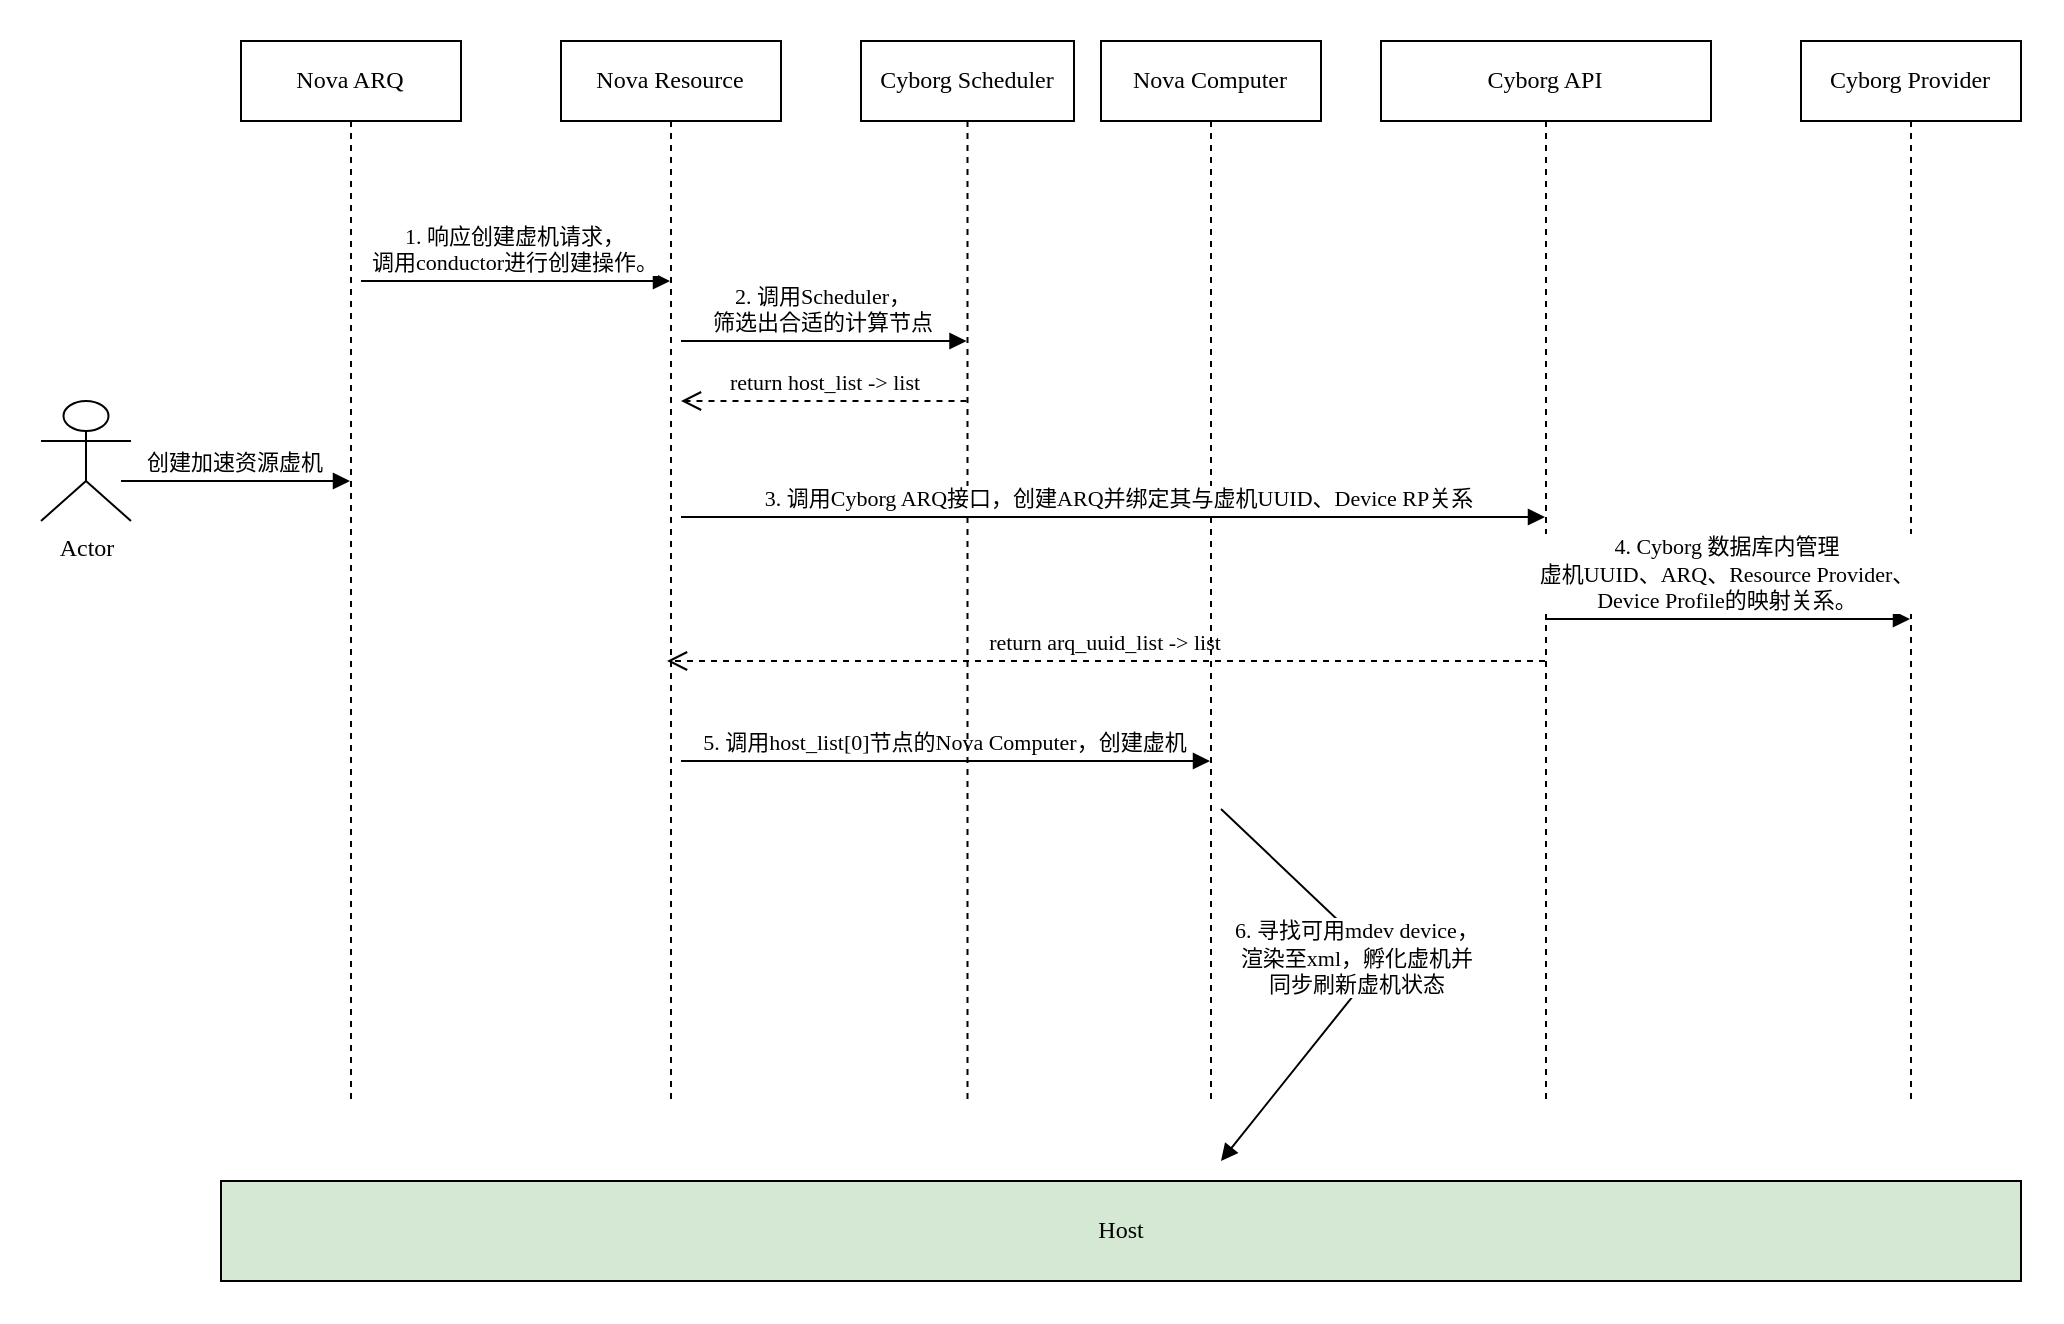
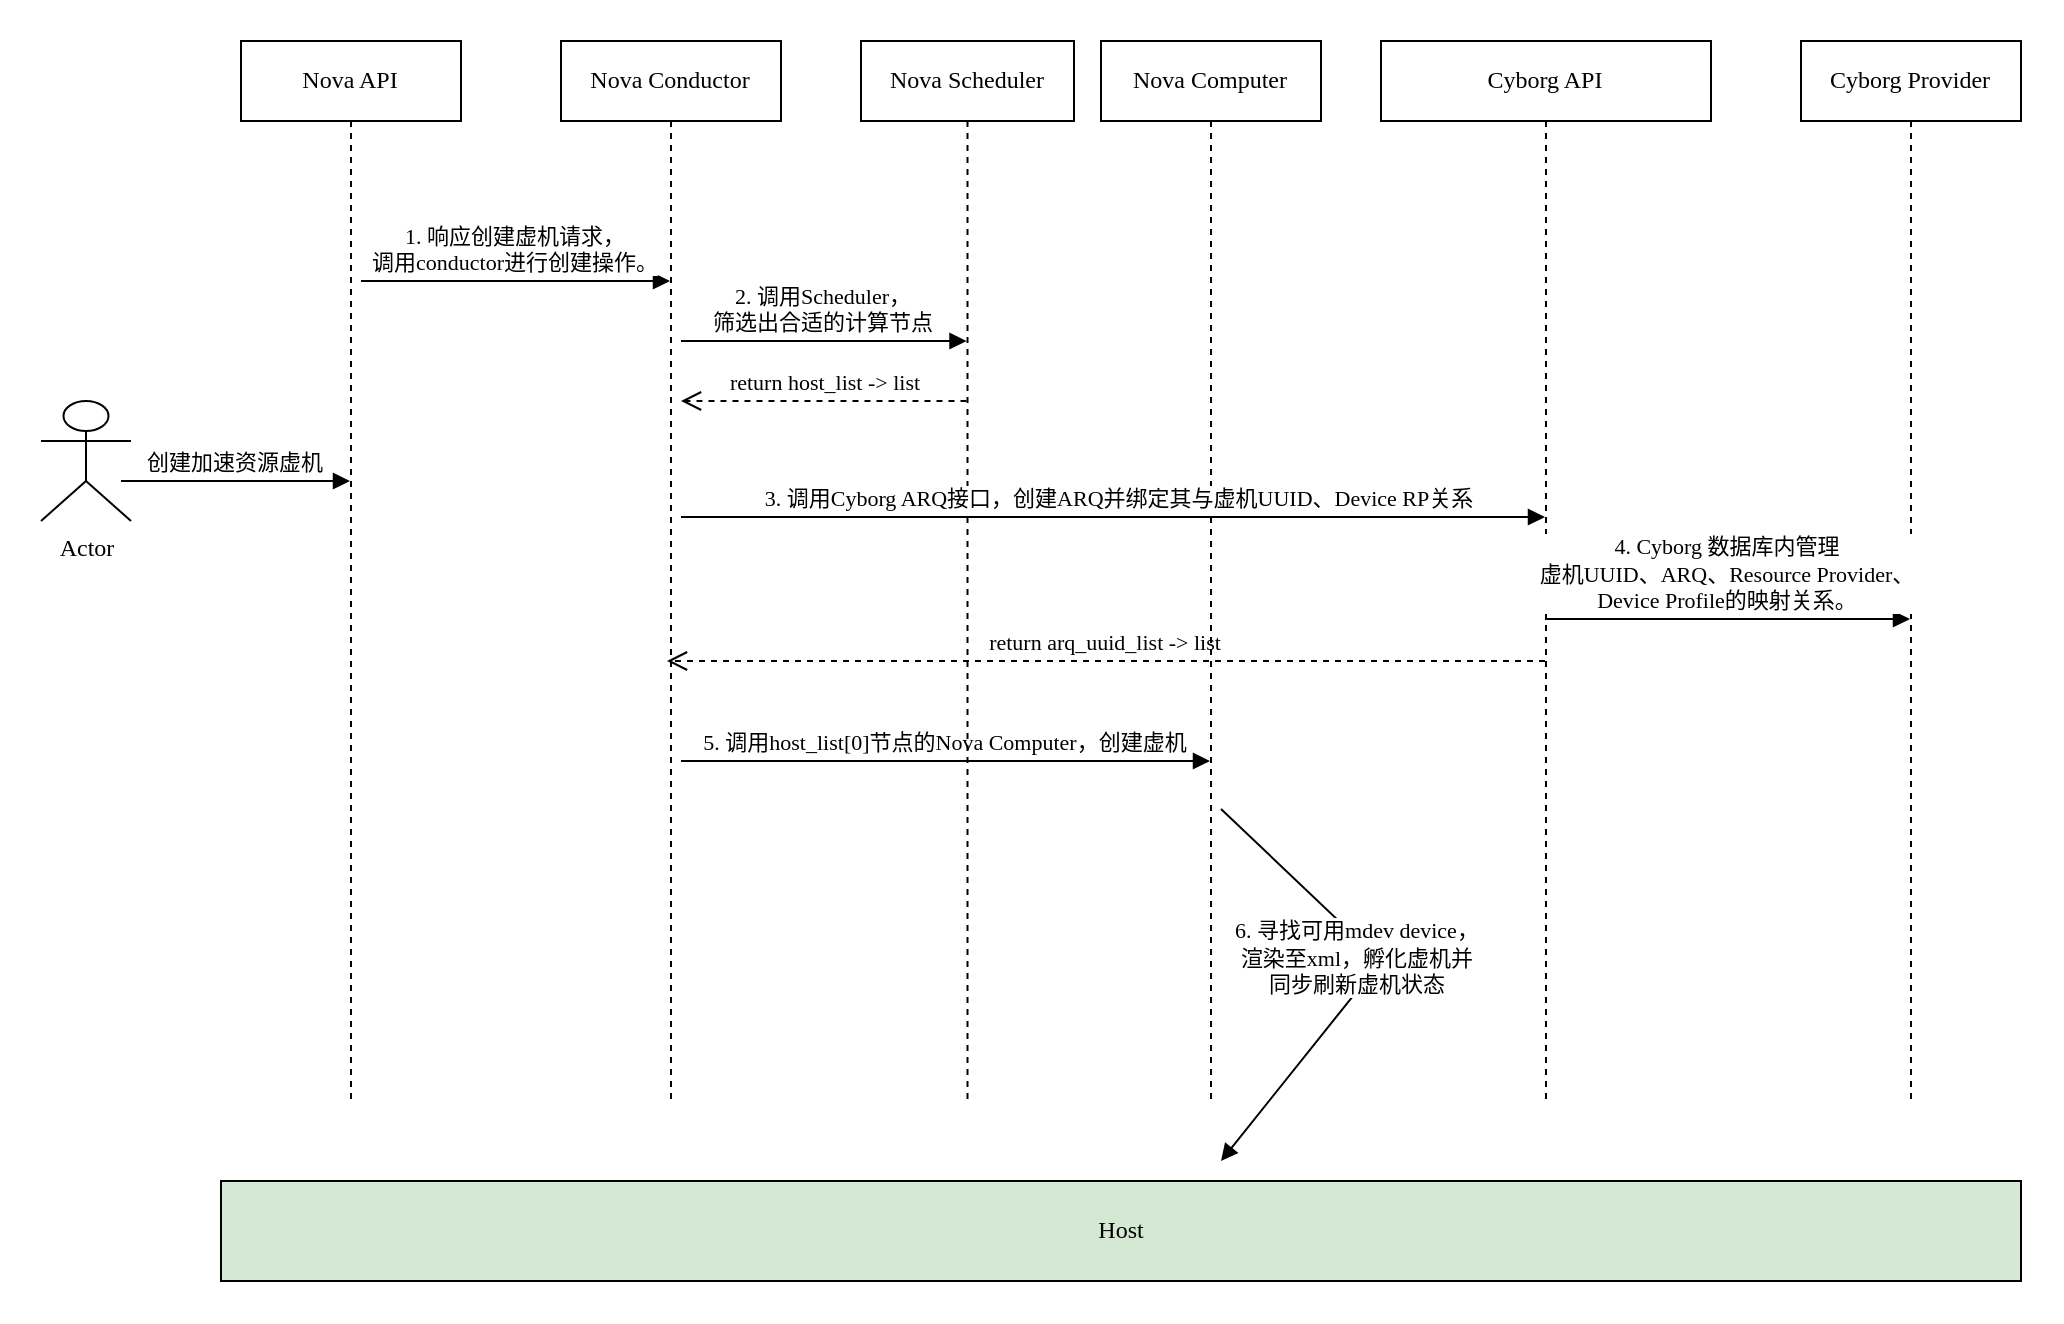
node "Nova ARQ": label "Nova ARQ" -> "Nova API"
node "Nova Resource": label "Nova Resource" -> "Nova Conductor"
node "Cyborg Scheduler": label "Cyborg Scheduler" -> "Nova Scheduler"
